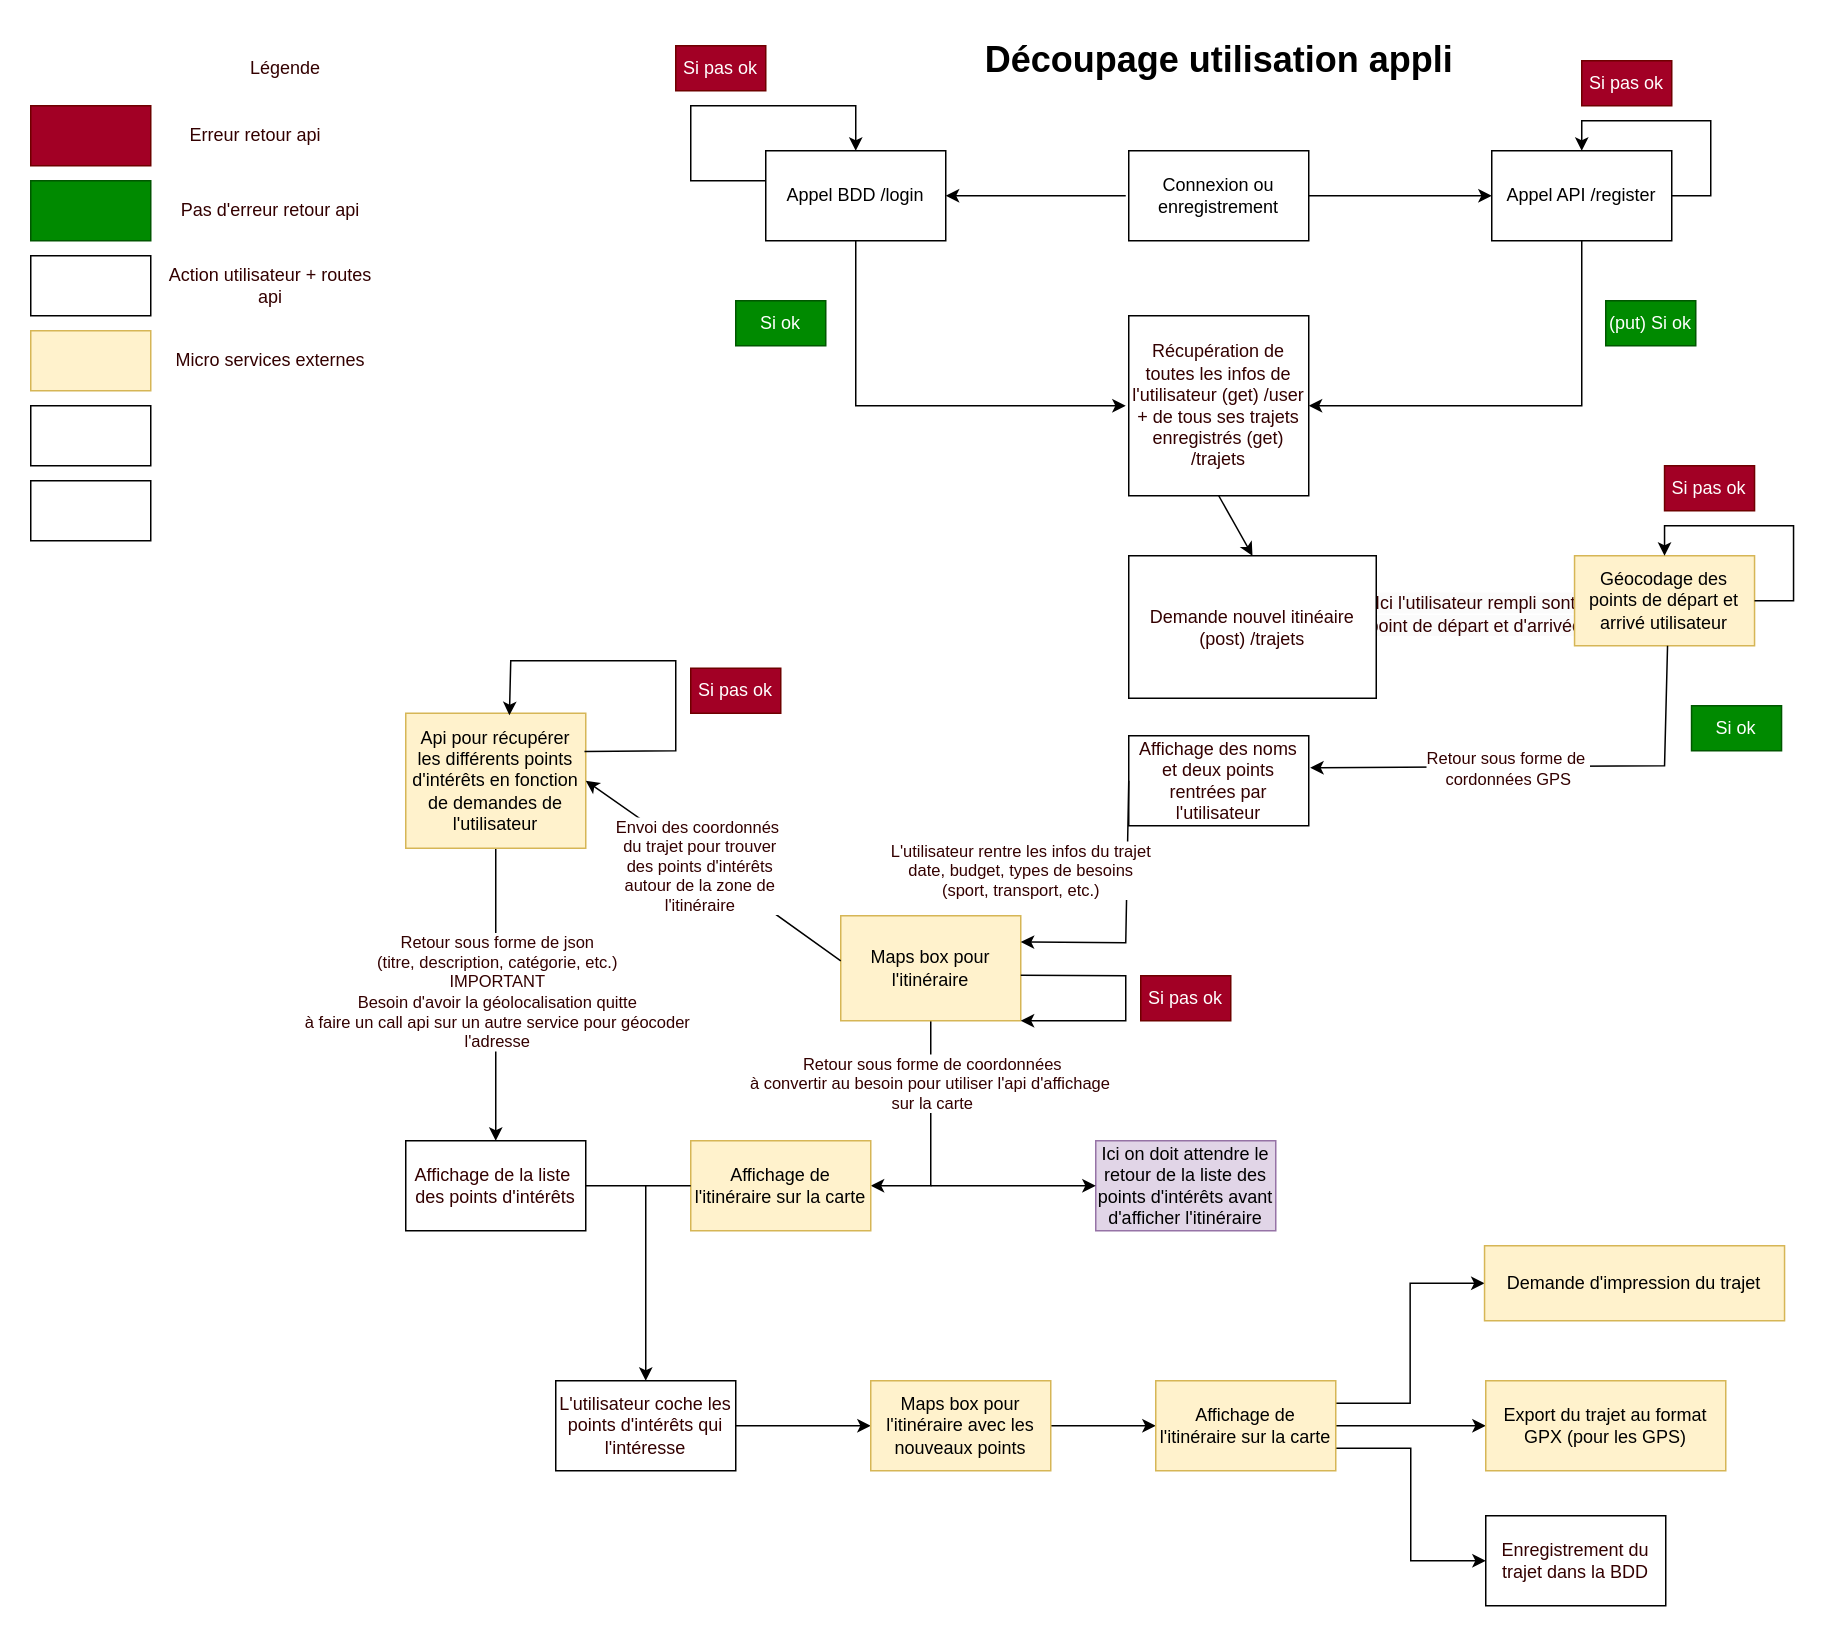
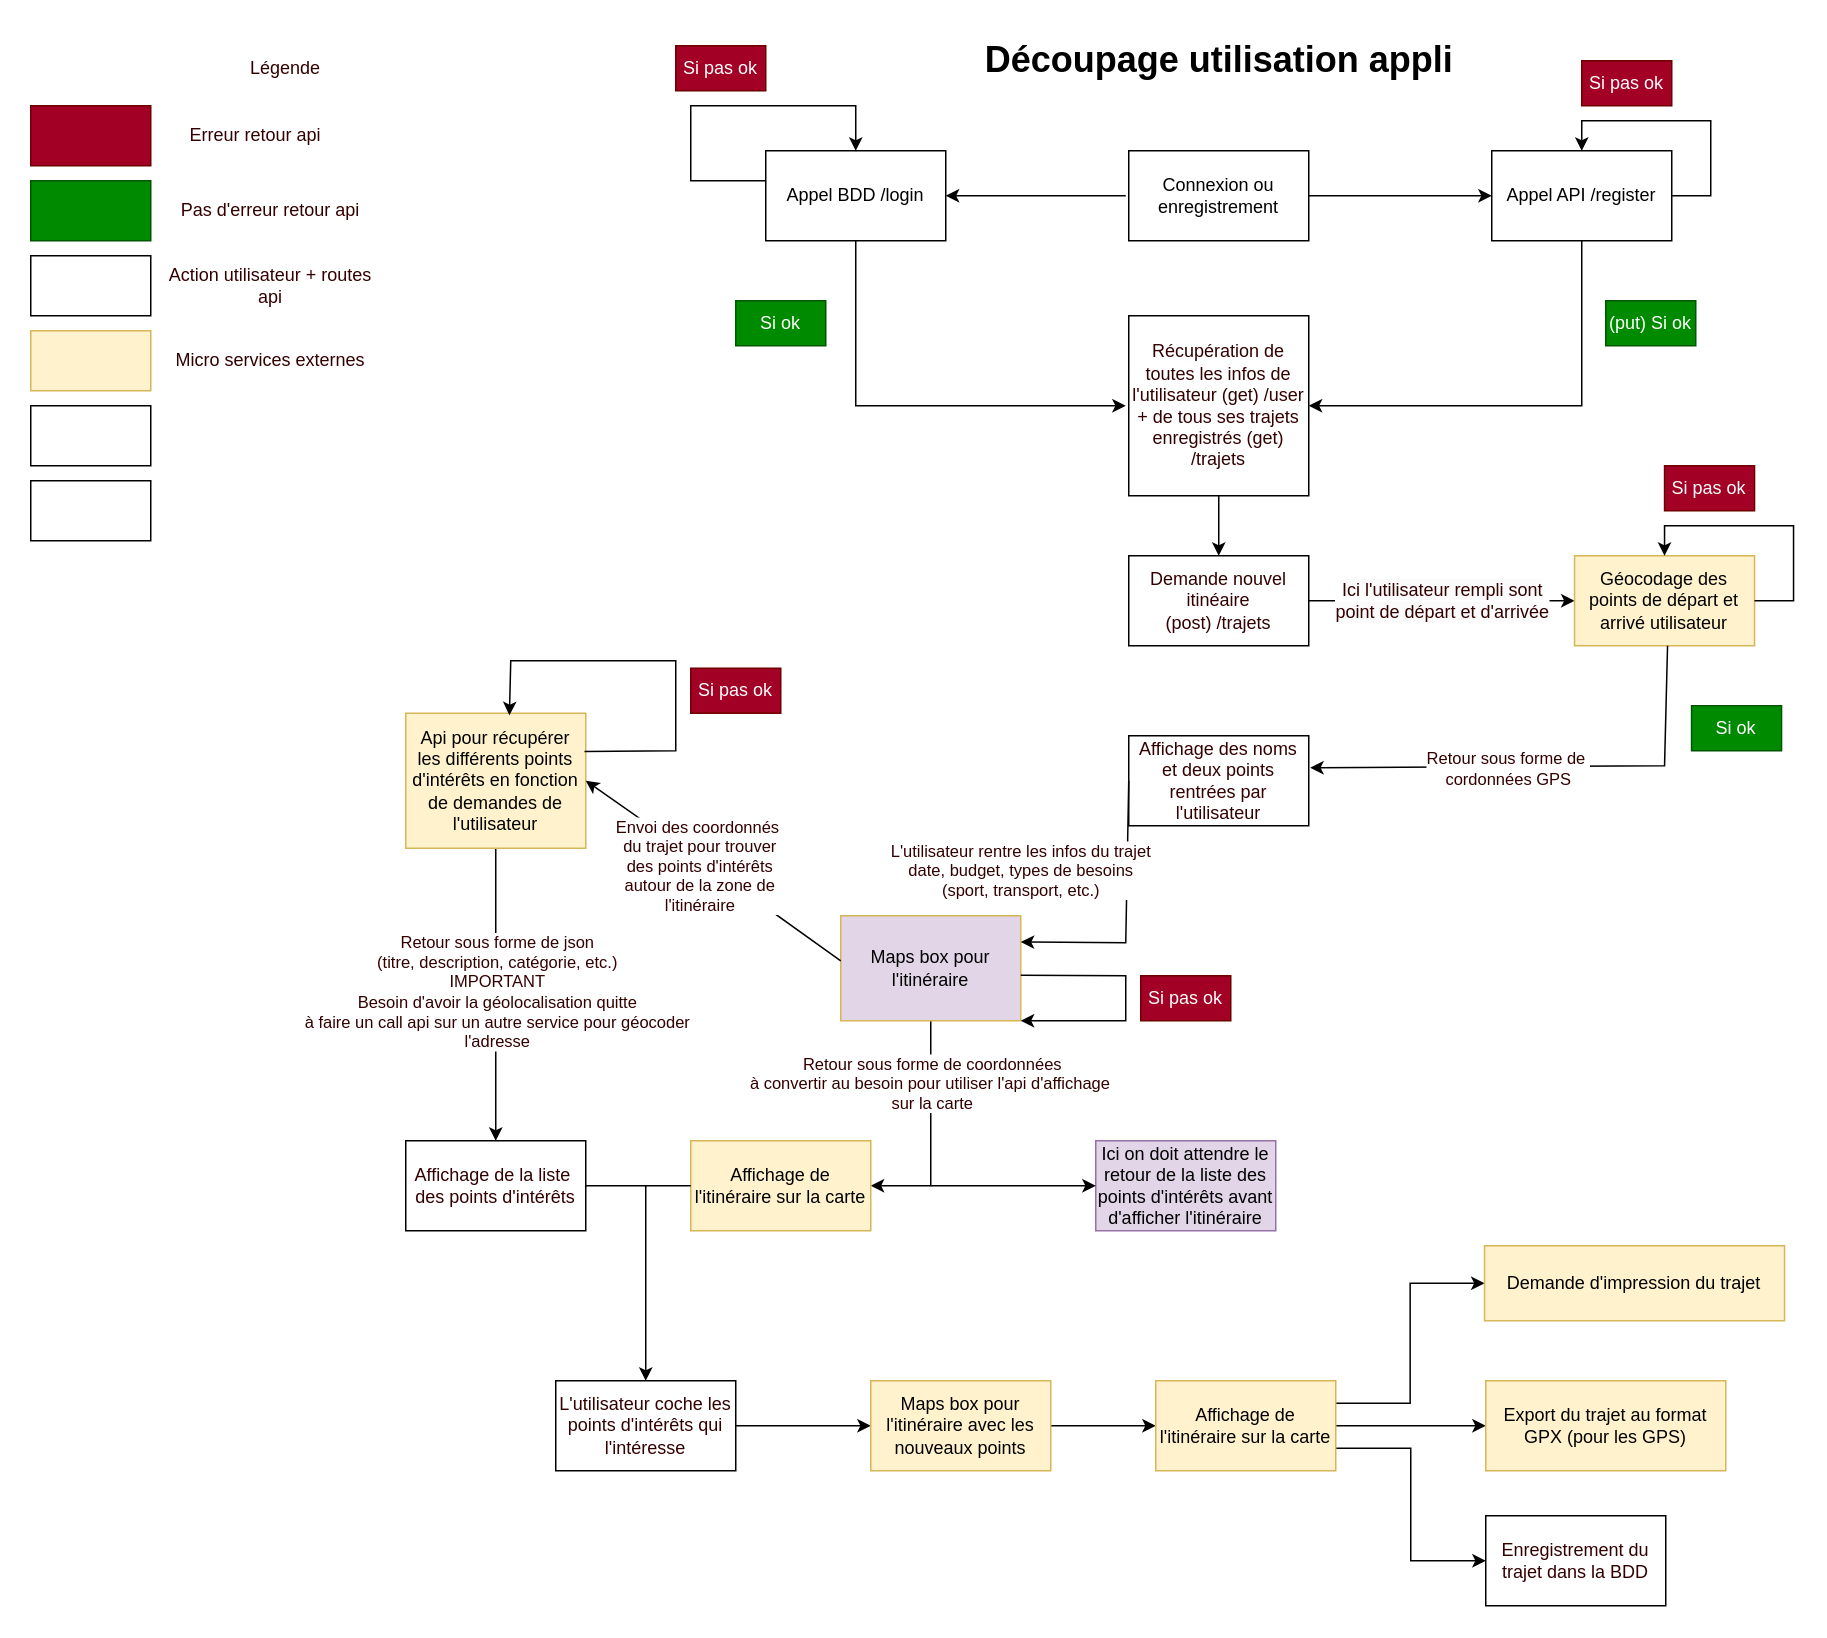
node "Demande nouvel itinéaire (post) /trajets": size 248x143 -> 180x90
node "Maps box pour l'itinéraire": fillcolor #fff2cc -> #e1d5e7
